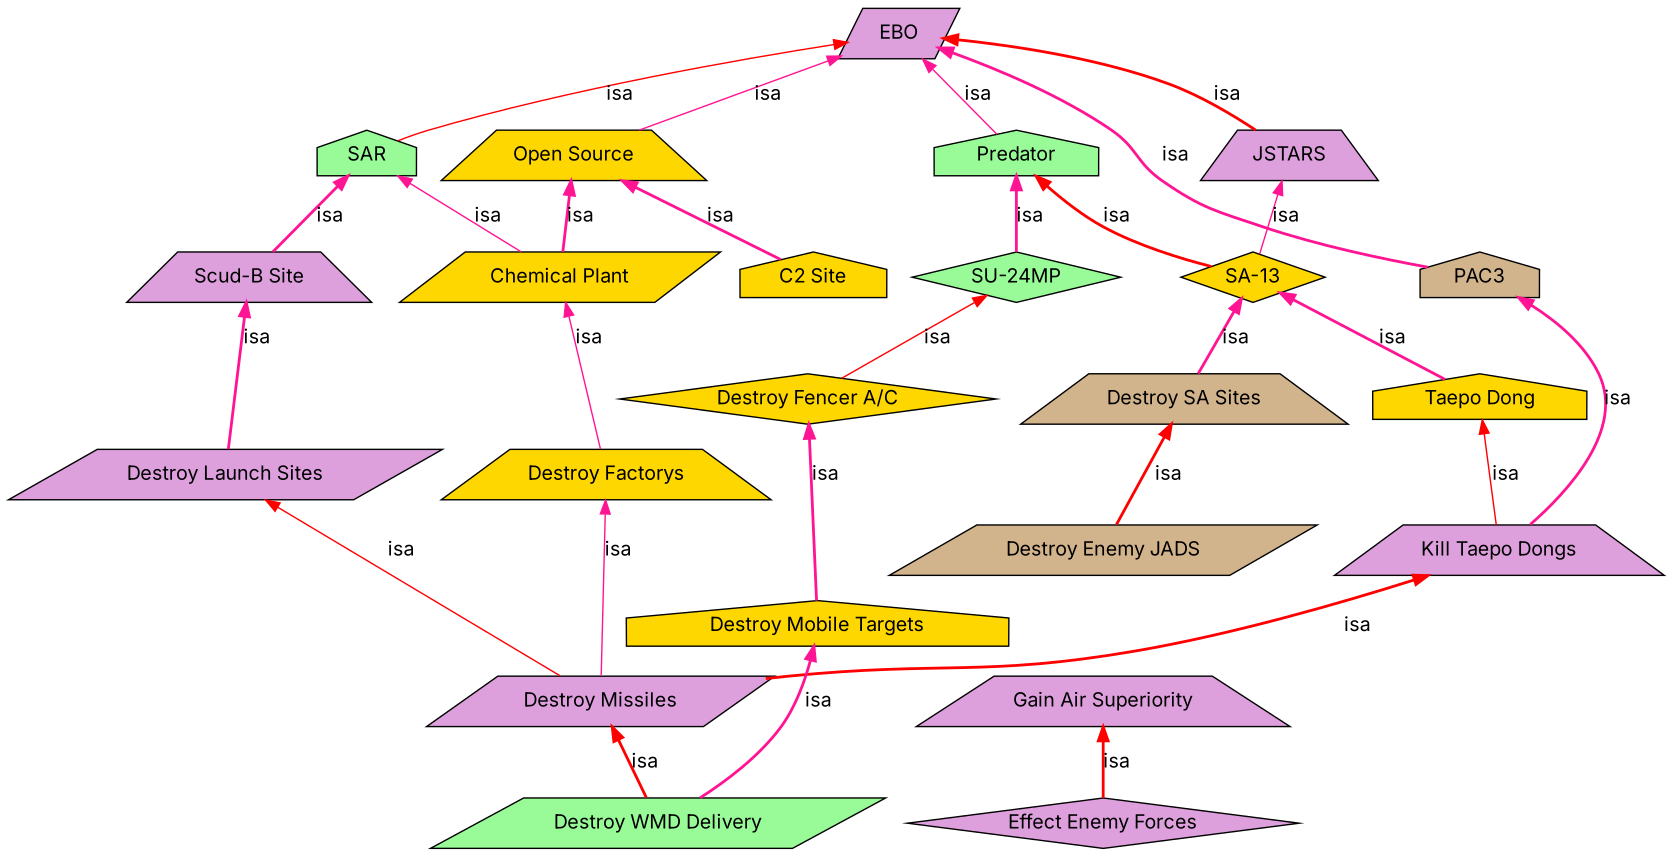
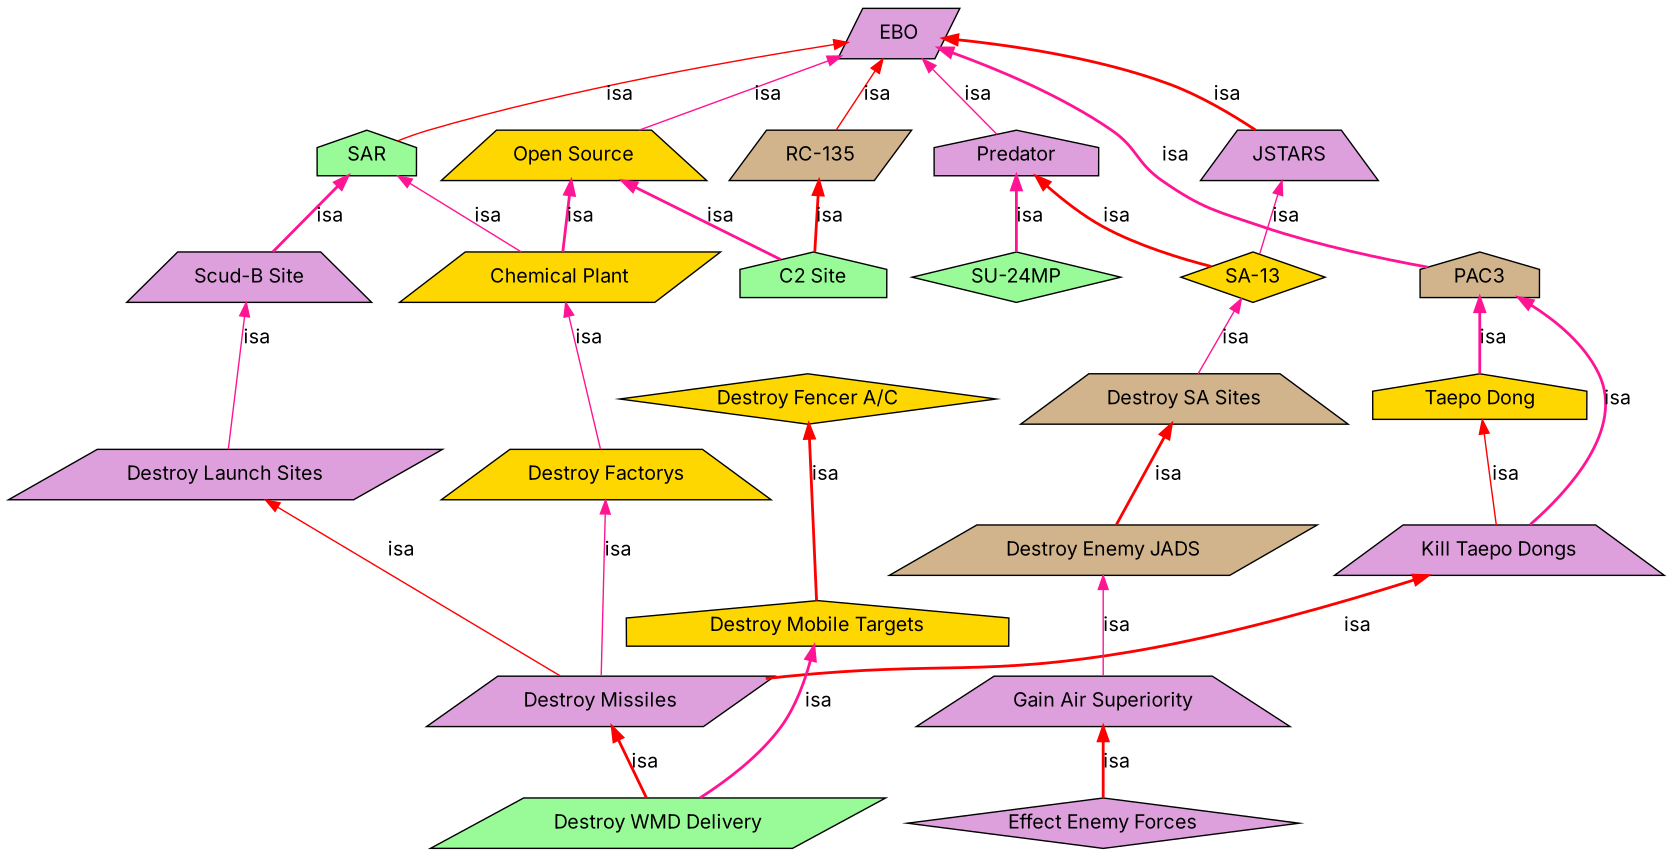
node "RC-135": added
node "Predator": fillcolor palegreen -> plum
node "C2 Site": fillcolor gold -> palegreen
edge "Taepo Dong" -> "SA-13": now "Taepo Dong" -> "PAC3"
edge "Destroy Fencer A/C" -> "SU-24MP": removed, label "isa"
edge "Destroy SA Sites" -> "SA-13": style bold -> solid
edge "Destroy Launch Sites" -> "Scud-B Site": style bold -> solid
edge "Destroy Mobile Targets" -> "Destroy Fencer A/C": color deeppink -> red
edge "Gain Air Superiority" -> "Destroy Enemy JADS": added, label "isa"
